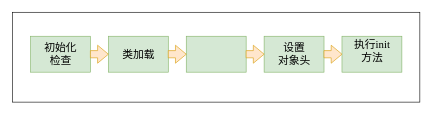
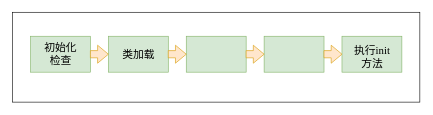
node "执行init 方法": moved (372, 51) -> (372, 57)
node "设置 对象头": removed
